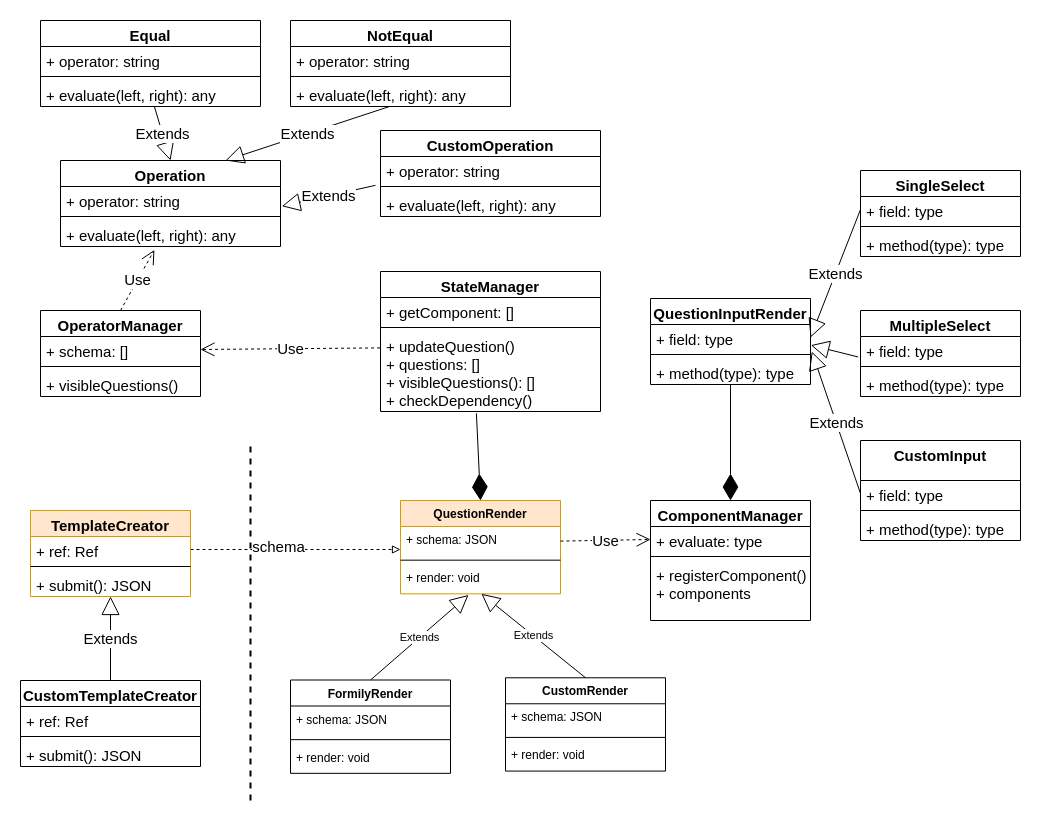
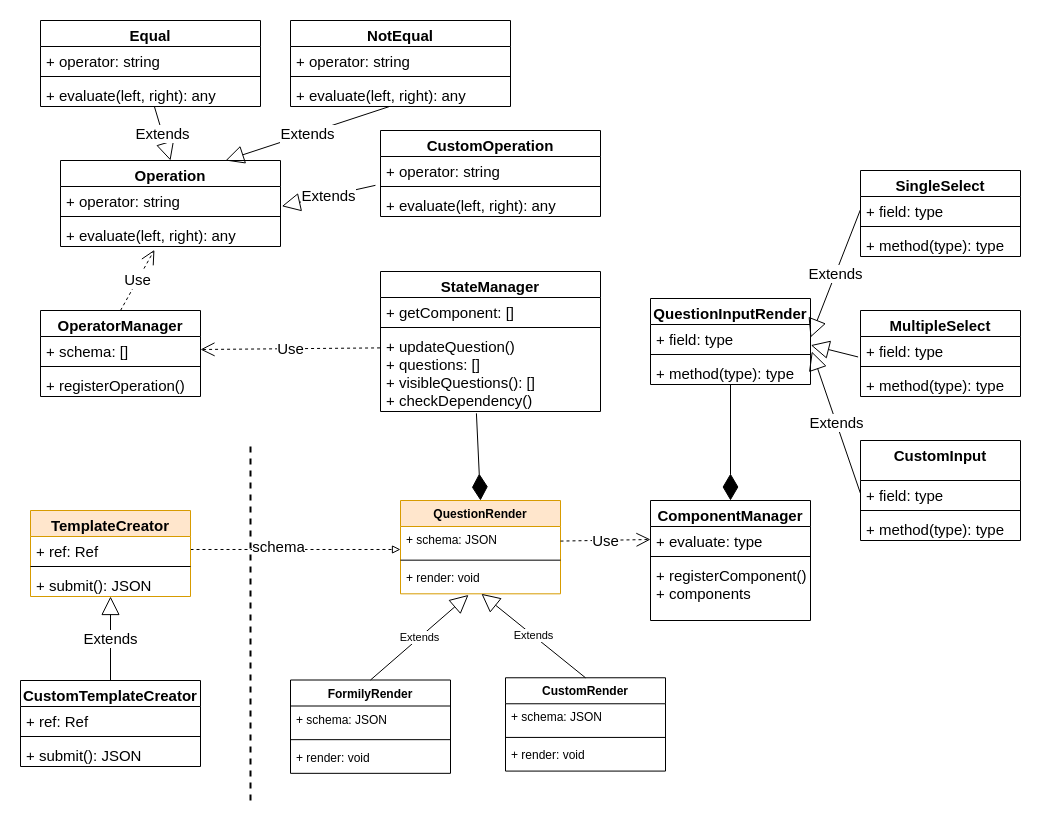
node "+ visibleQuestions()": label "+ visibleQuestions()" -> "+ registerOperation()"
